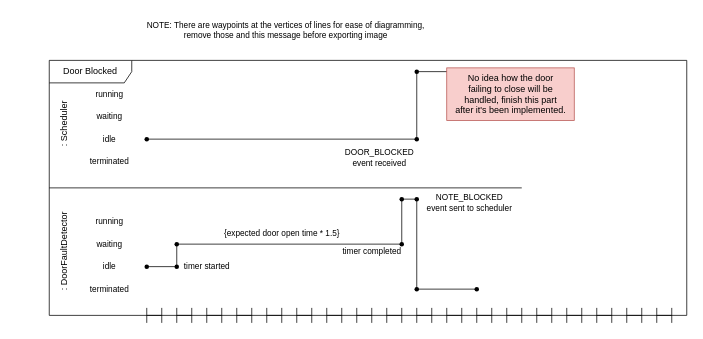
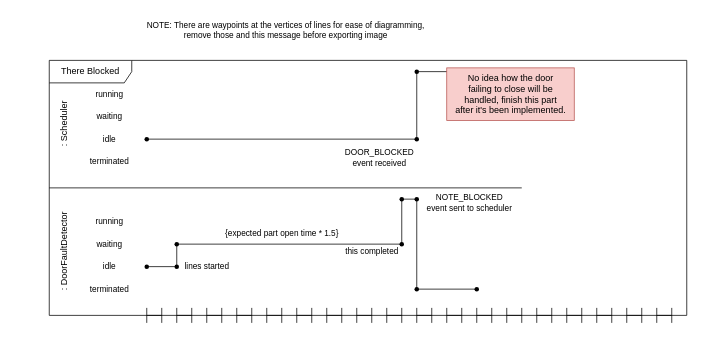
node "Door Blocked": label "Door Blocked" -> "There Blocked"
node "{expected door open time * 1.5}": label "{expected door open time * 1.5}" -> "{expected part open time * 1.5}"
node "timer completed": label "timer completed" -> "this completed"
node "timer started": label "timer started" -> "lines started"
